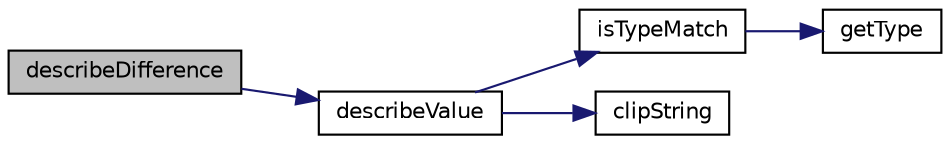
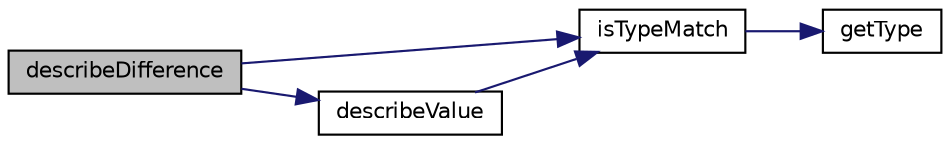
edge "describeDifference" -> "isTypeMatch": added
node "clipString": removed
